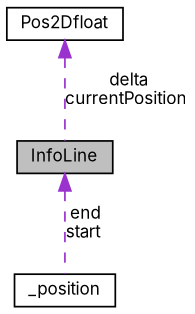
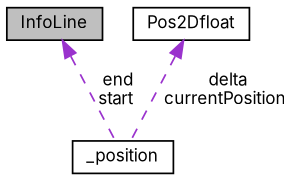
edge "InfoLine" -> "Pos2Dfloat": now "_position" -> "Pos2Dfloat"
